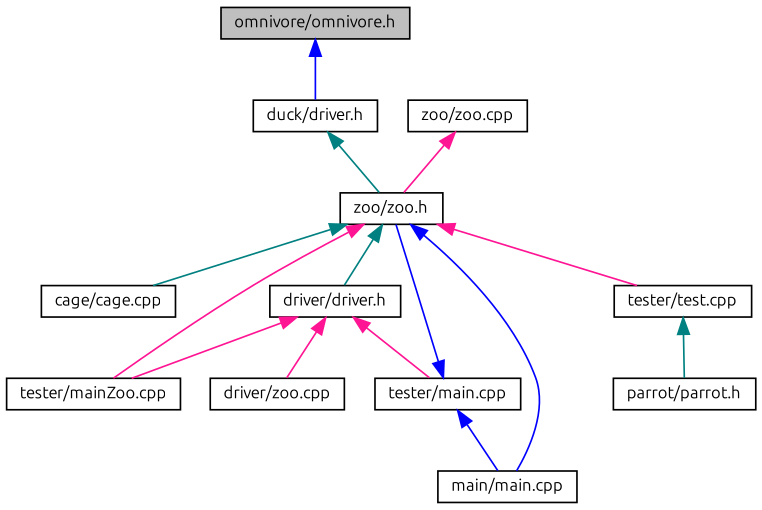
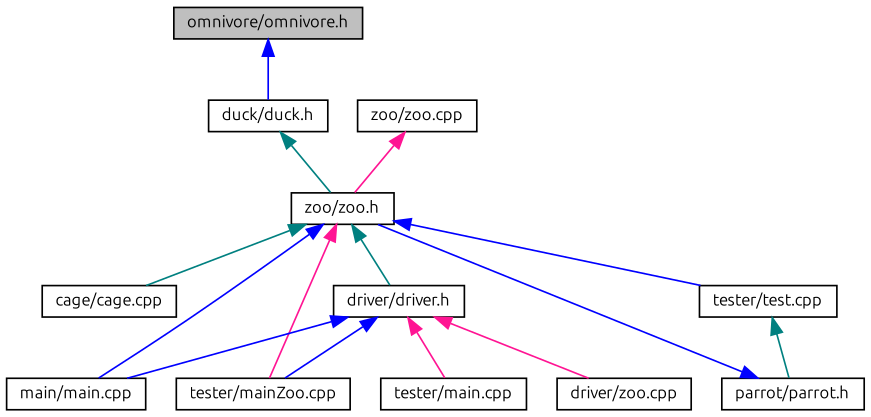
node "duck/driver.h": label "duck/driver.h" -> "duck/duck.h"
edge "tester/test.cpp" -> "zoo/zoo.h": color deeppink -> blue
edge "zoo/zoo.h" -> "tester/main.cpp": now "zoo/zoo.h" -> "parrot/parrot.h"
edge "tester/mainZoo.cpp" -> "driver/driver.h": color deeppink -> blue
edge "main/main.cpp" -> "tester/main.cpp": now "main/main.cpp" -> "driver/driver.h"
